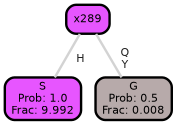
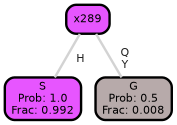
node "S Prob: 1.0 Frac: 9.992": label "S Prob: 1.0 Frac: 9.992" -> "S Prob: 1.0 Frac: 0.992"
